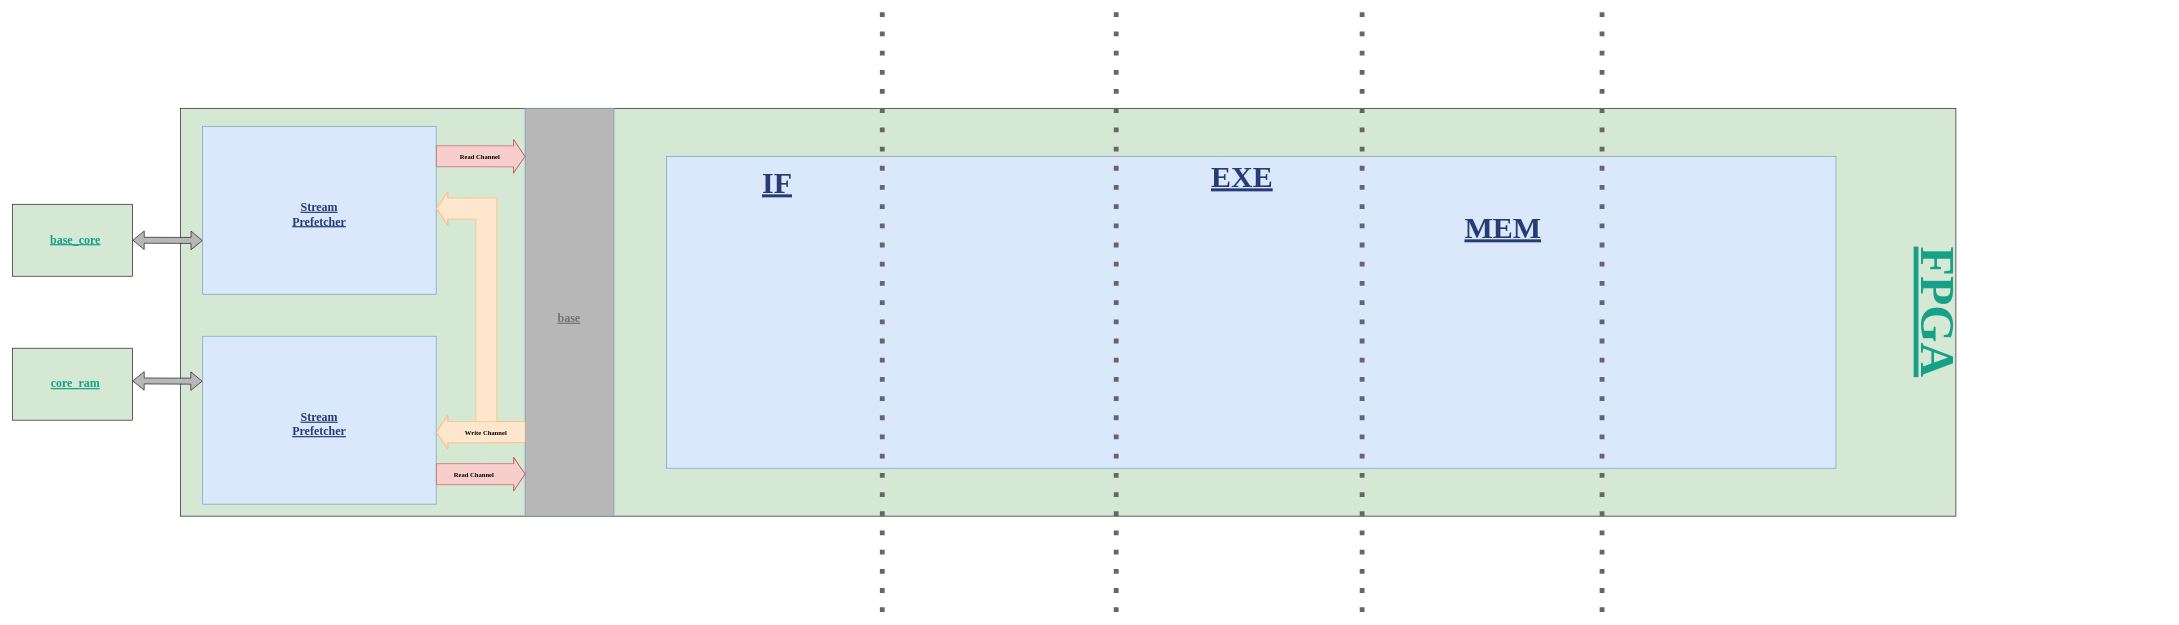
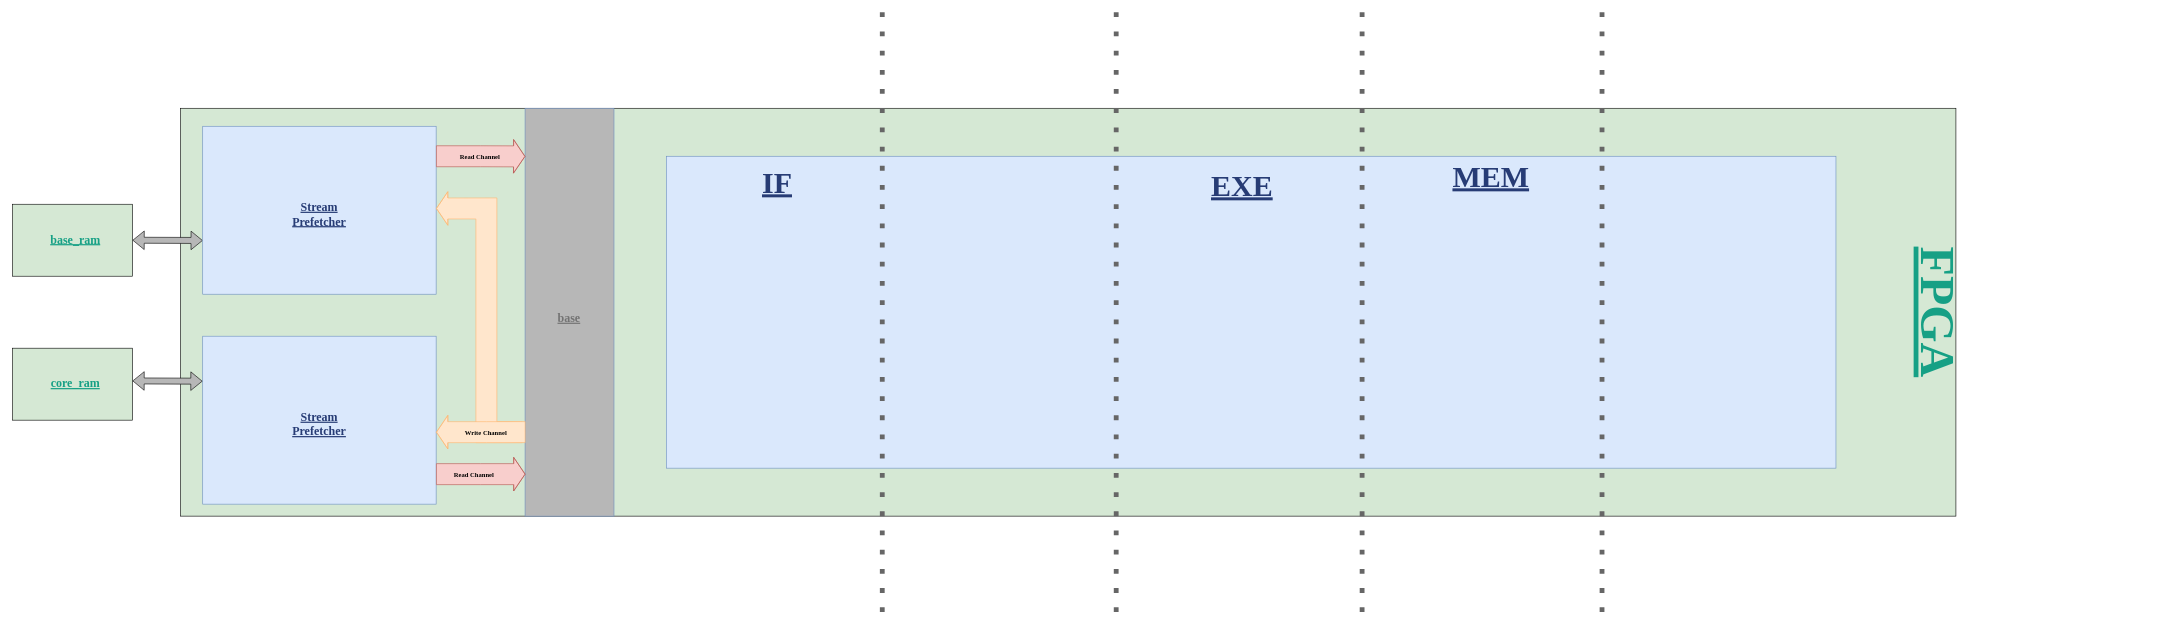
node "EXE": moved (1242, 176) -> (1242, 185)
node "MEM": moved (1503, 227) -> (1491, 176)
node "base_core": label "base_core" -> "base_ram"
